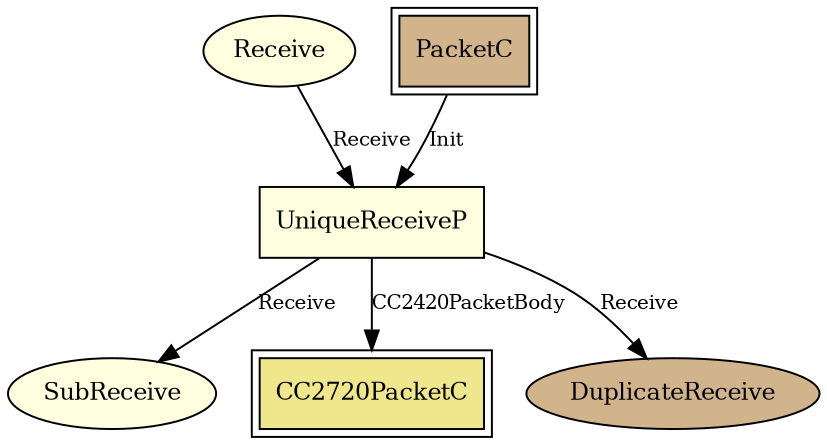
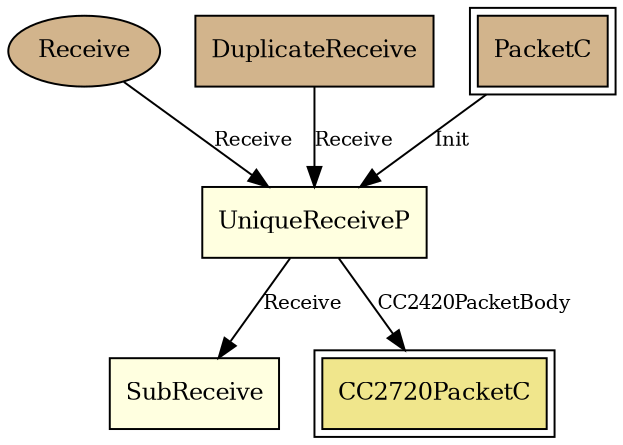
node "Receive": fillcolor lightyellow -> tan
edge "UniqueReceiveP" -> "DuplicateReceive": reversed
node "SubReceive": shape ellipse -> box
node "DuplicateReceive": shape ellipse -> box
